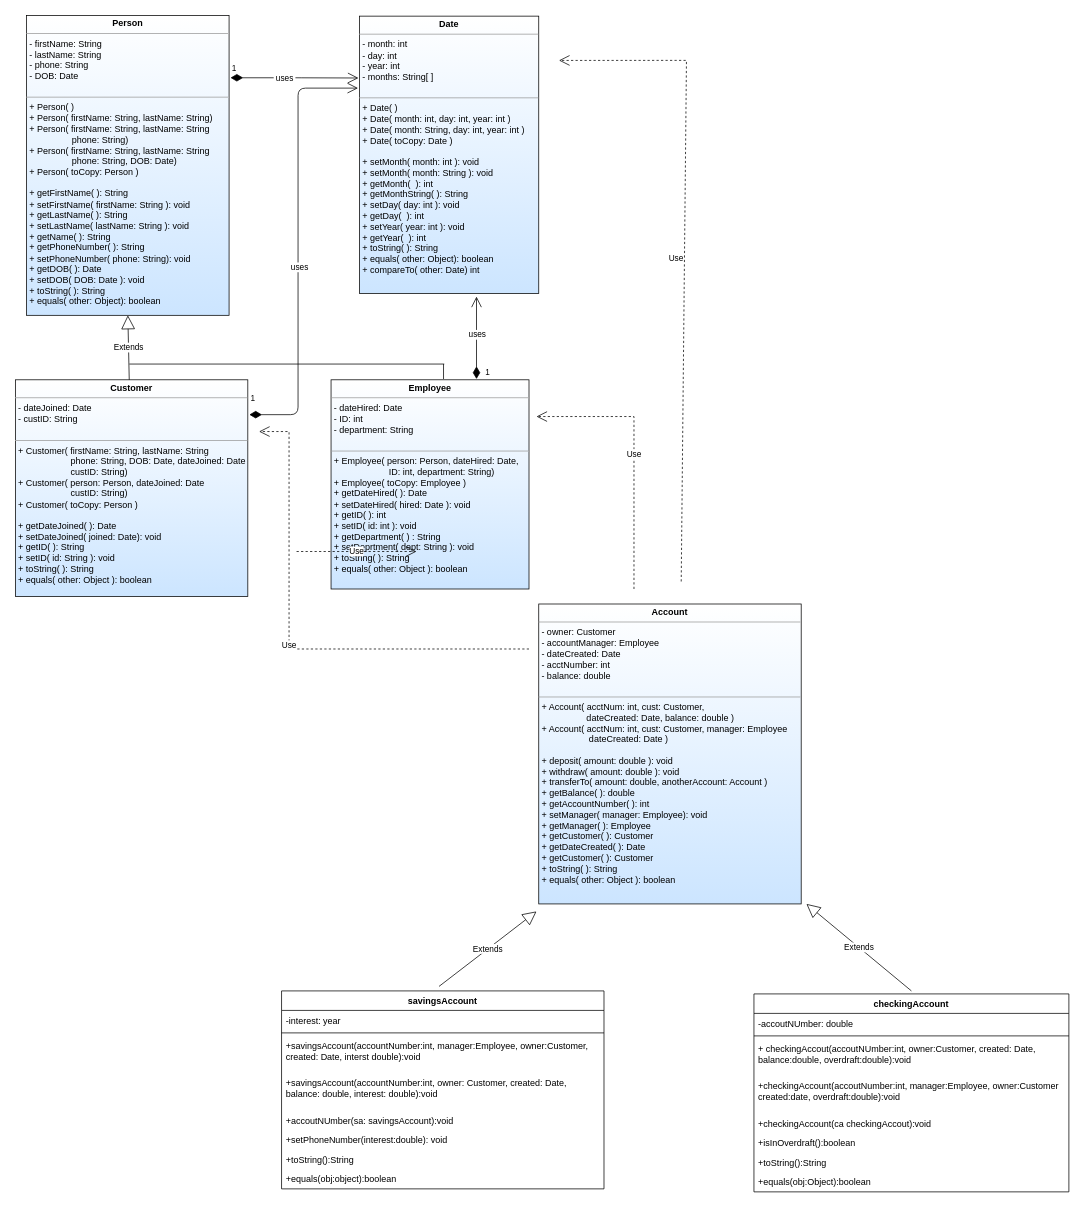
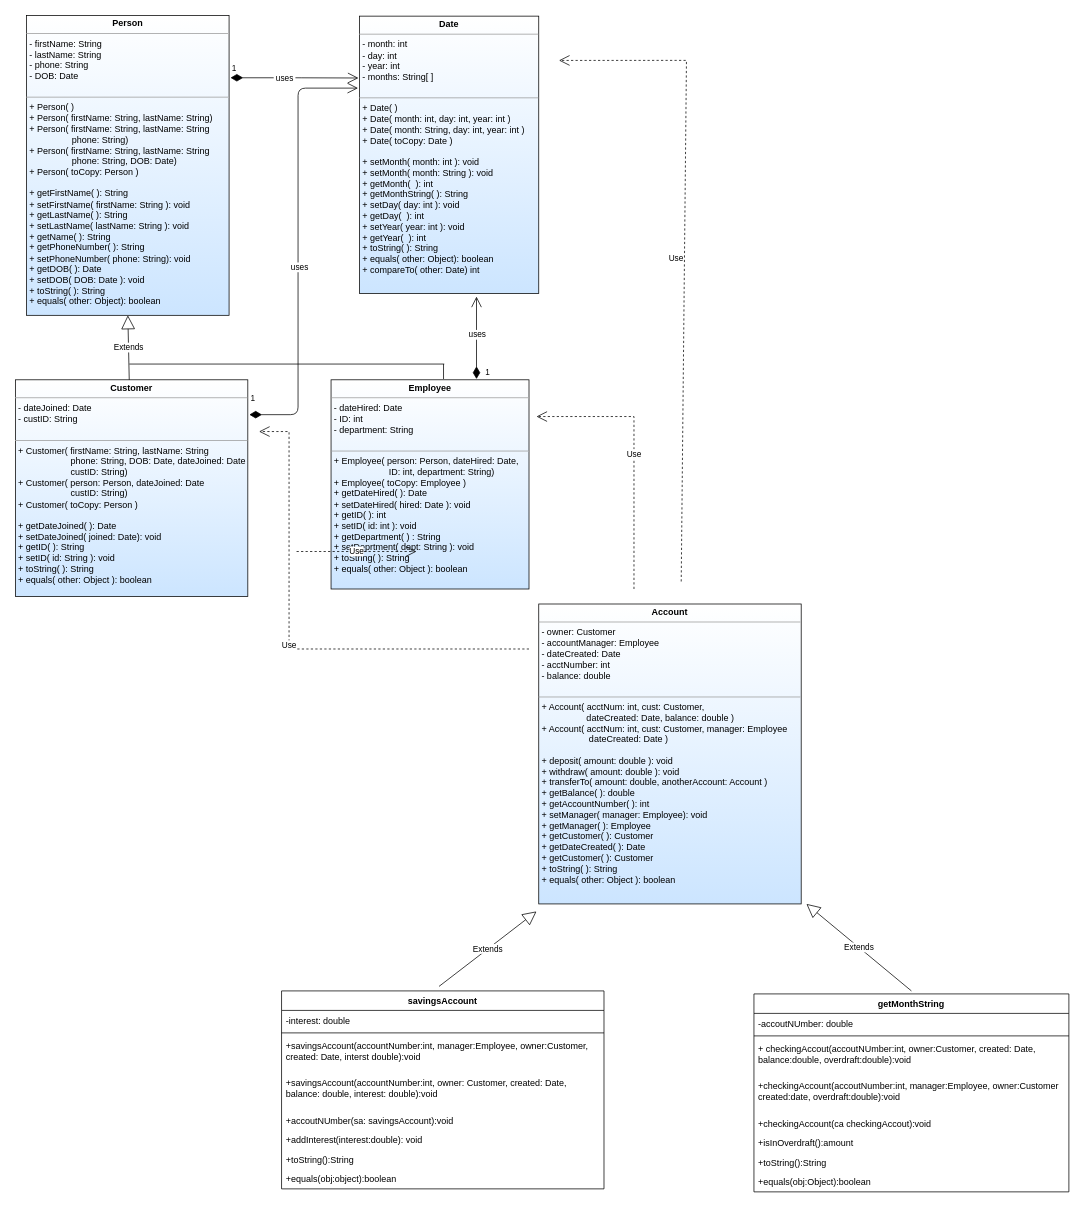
node "checkingAccount": label "checkingAccount" -> "getMonthString"
node "-interest: year": label "-interest: year" -> "-interest: double"
node "+setPhoneNumber(interest:double): void": label "+setPhoneNumber(interest:double): void" -> "+addInterest(interest:double): void"
node "+isInOverdraft():boolean": label "+isInOverdraft():boolean" -> "+isInOverdraft():amount"
